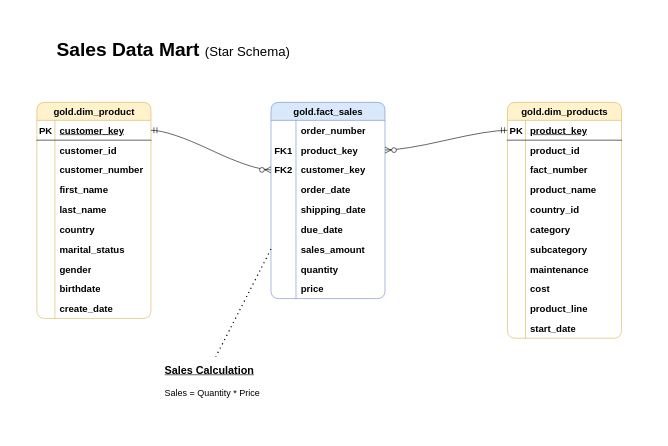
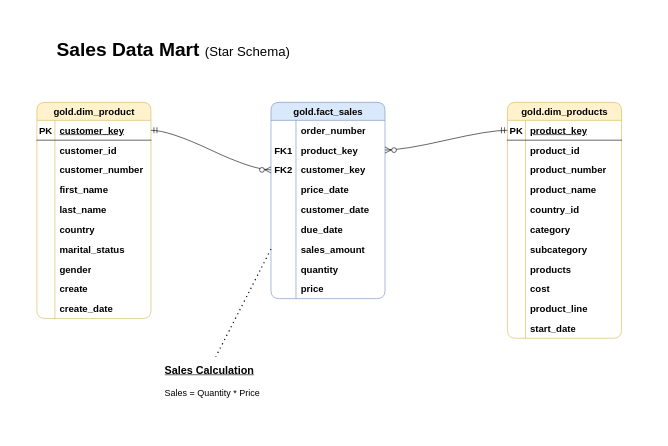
node "fact_number": label "fact_number" -> "product_number"
node "order_date": label "order_date" -> "price_date"
node "shipping_date": label "shipping_date" -> "customer_date"
node "maintenance": label "maintenance" -> "products"
node "birthdate": label "birthdate" -> "create"
